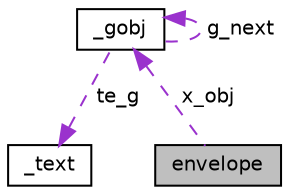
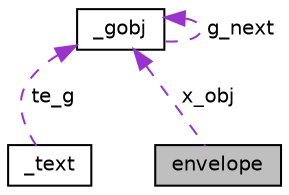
edge "_gobj" -> "_text": reversed
